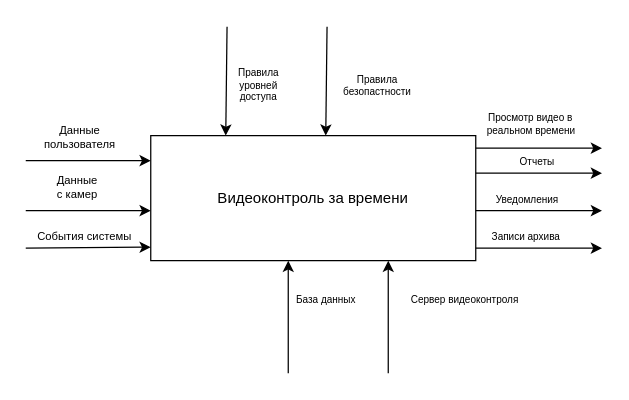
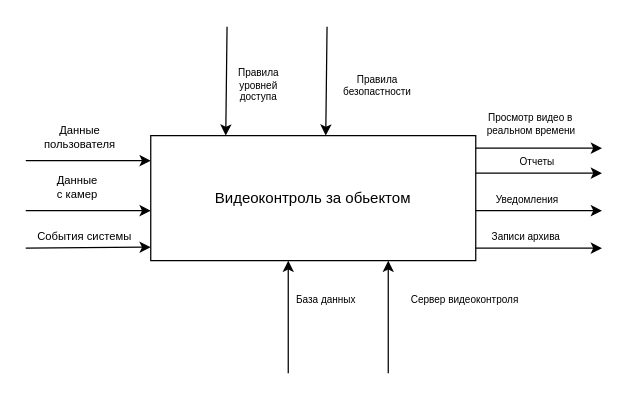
node "Видеоконтроль за времени": label "Видеоконтроль за времени" -> "Видеоконтроль за обьектом"
